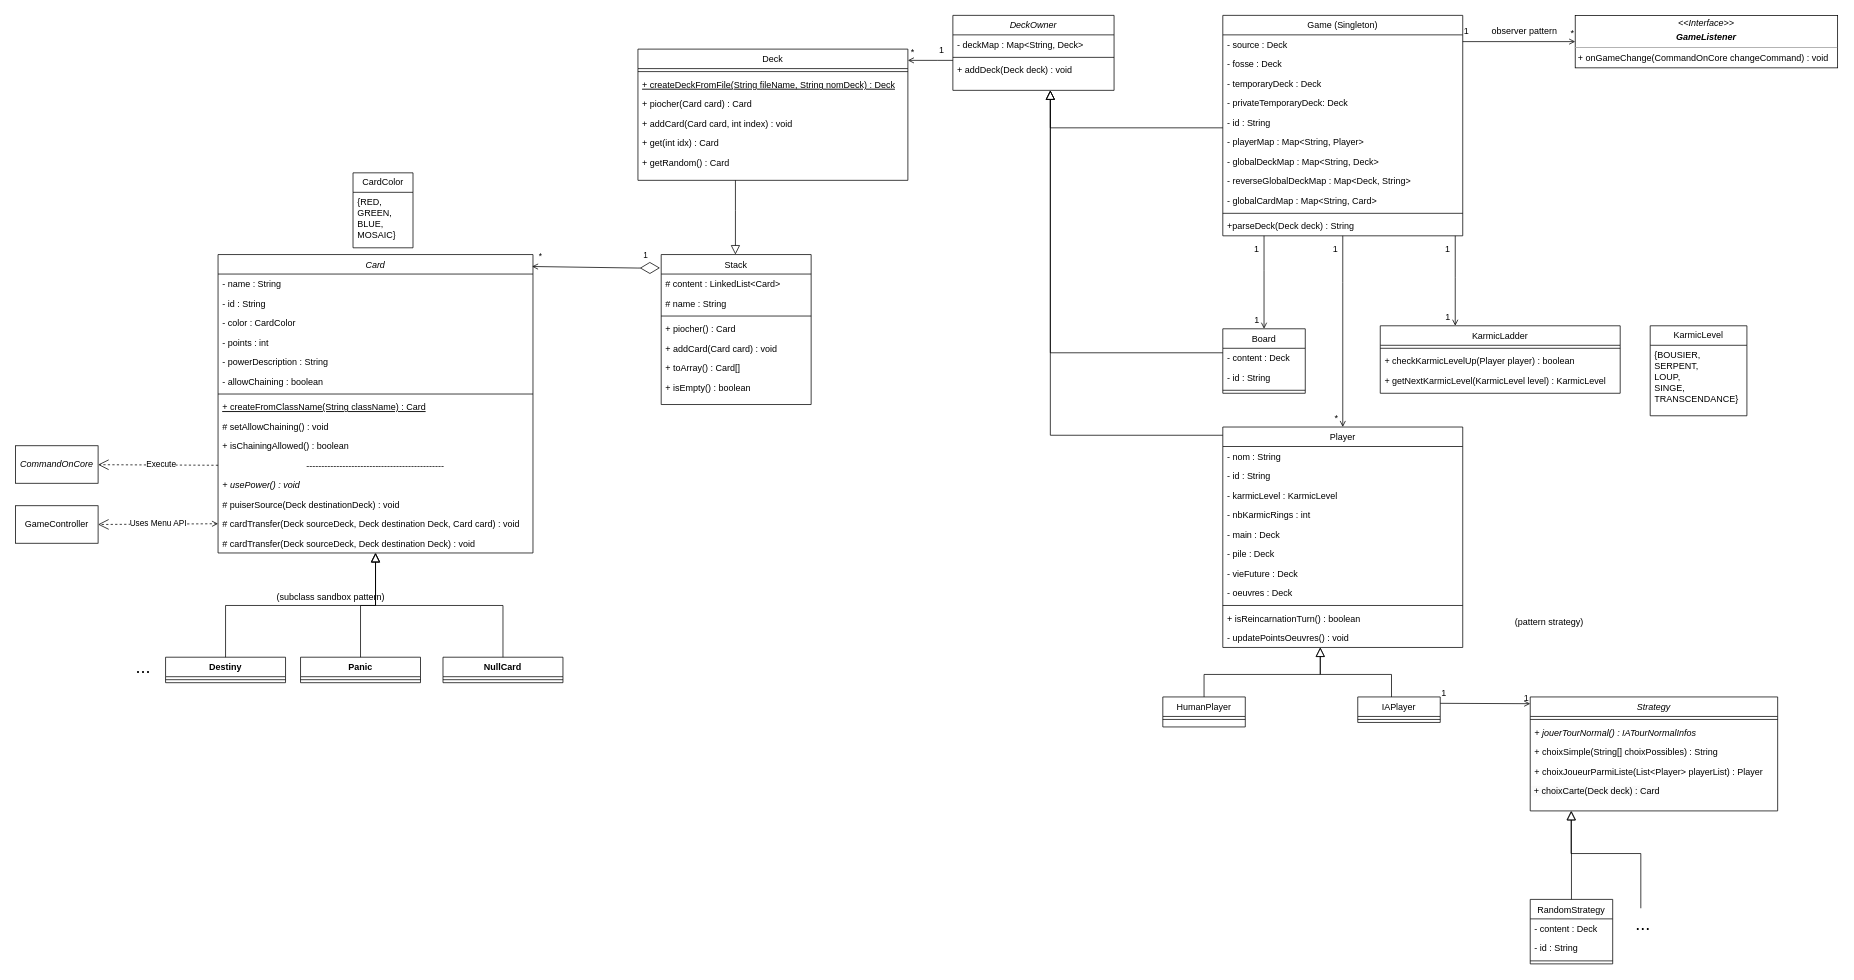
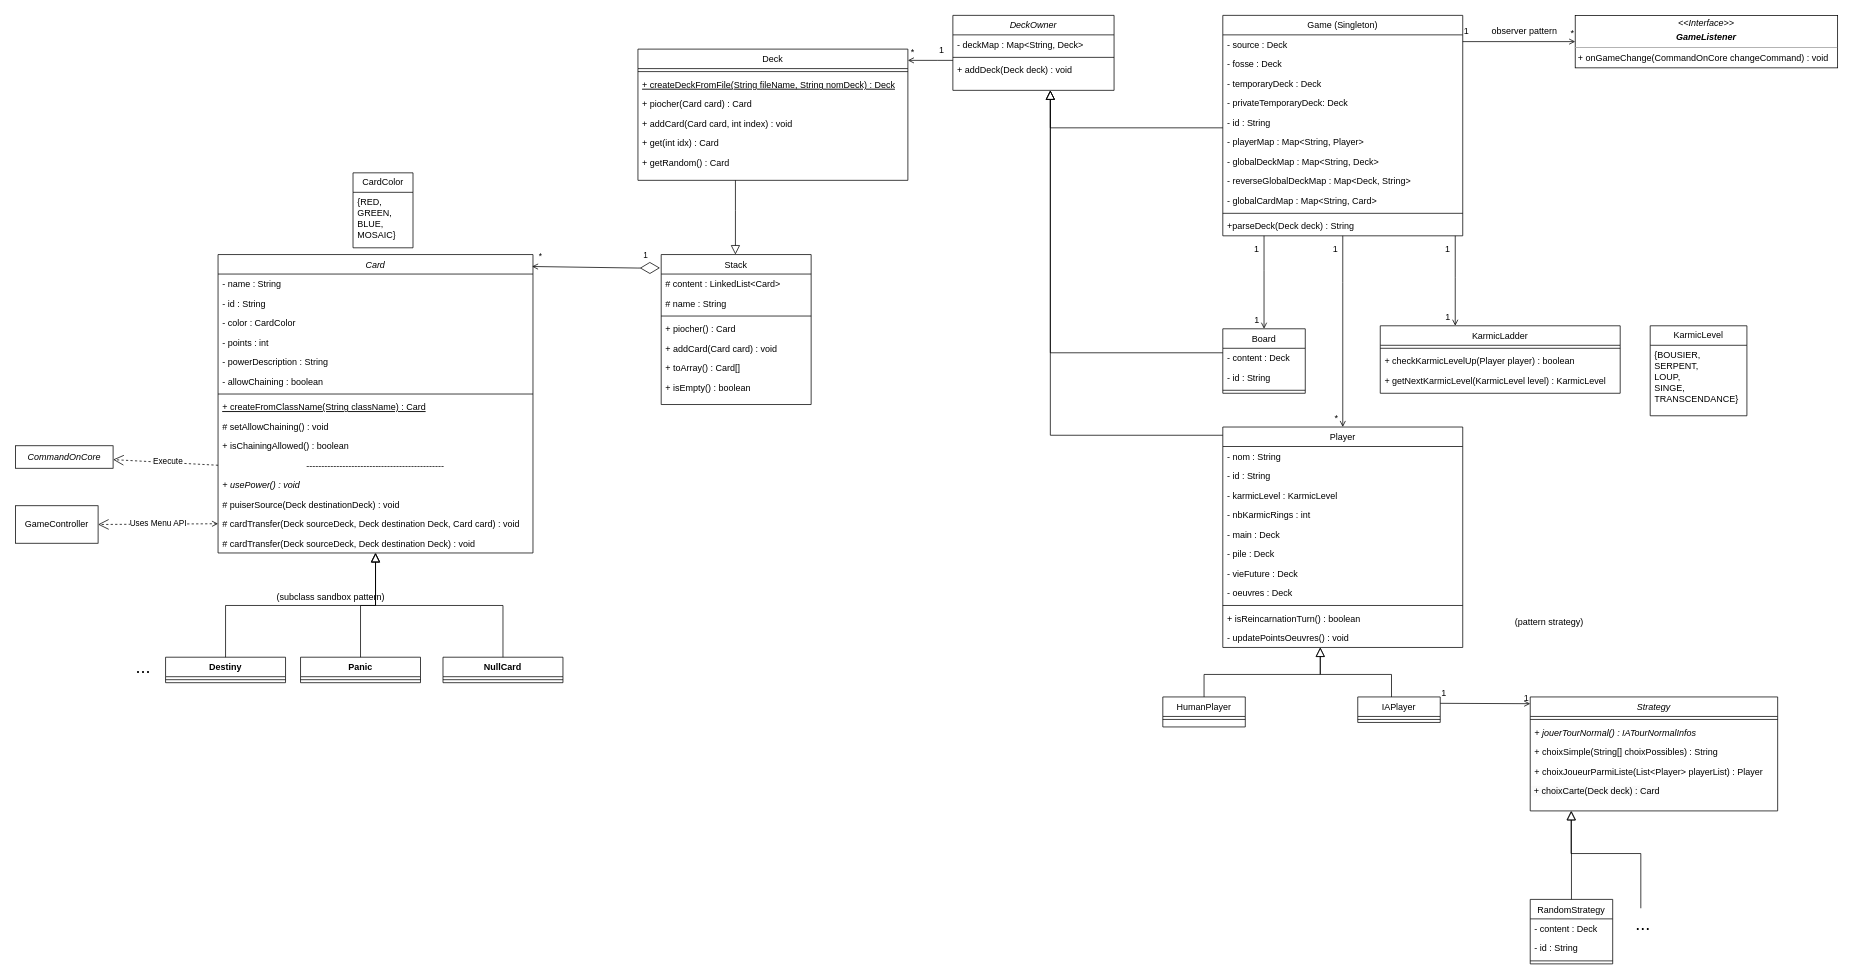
node "CommandOnCore": size 83x38 -> 98x23
